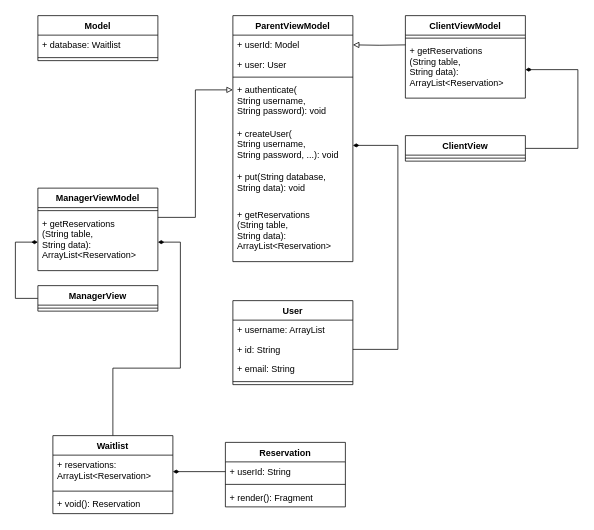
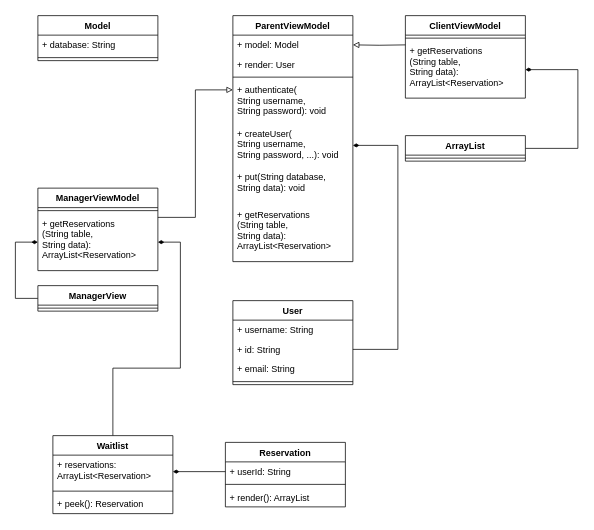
node "+ database: Waitlist": label "+ database: Waitlist" -> "+ database: String"
node "+ userId: Model": label "+ userId: Model" -> "+ model: Model"
node "+ user: User": label "+ user: User" -> "+ render: User"
node "ClientView": label "ClientView" -> "ArrayList"
node "+ username: ArrayList": label "+ username: ArrayList" -> "+ username: String"
node "+ render(): Fragment": label "+ render(): Fragment" -> "+ render(): ArrayList"
node "+ void(): Reservation": label "+ void(): Reservation" -> "+ peek(): Reservation"
